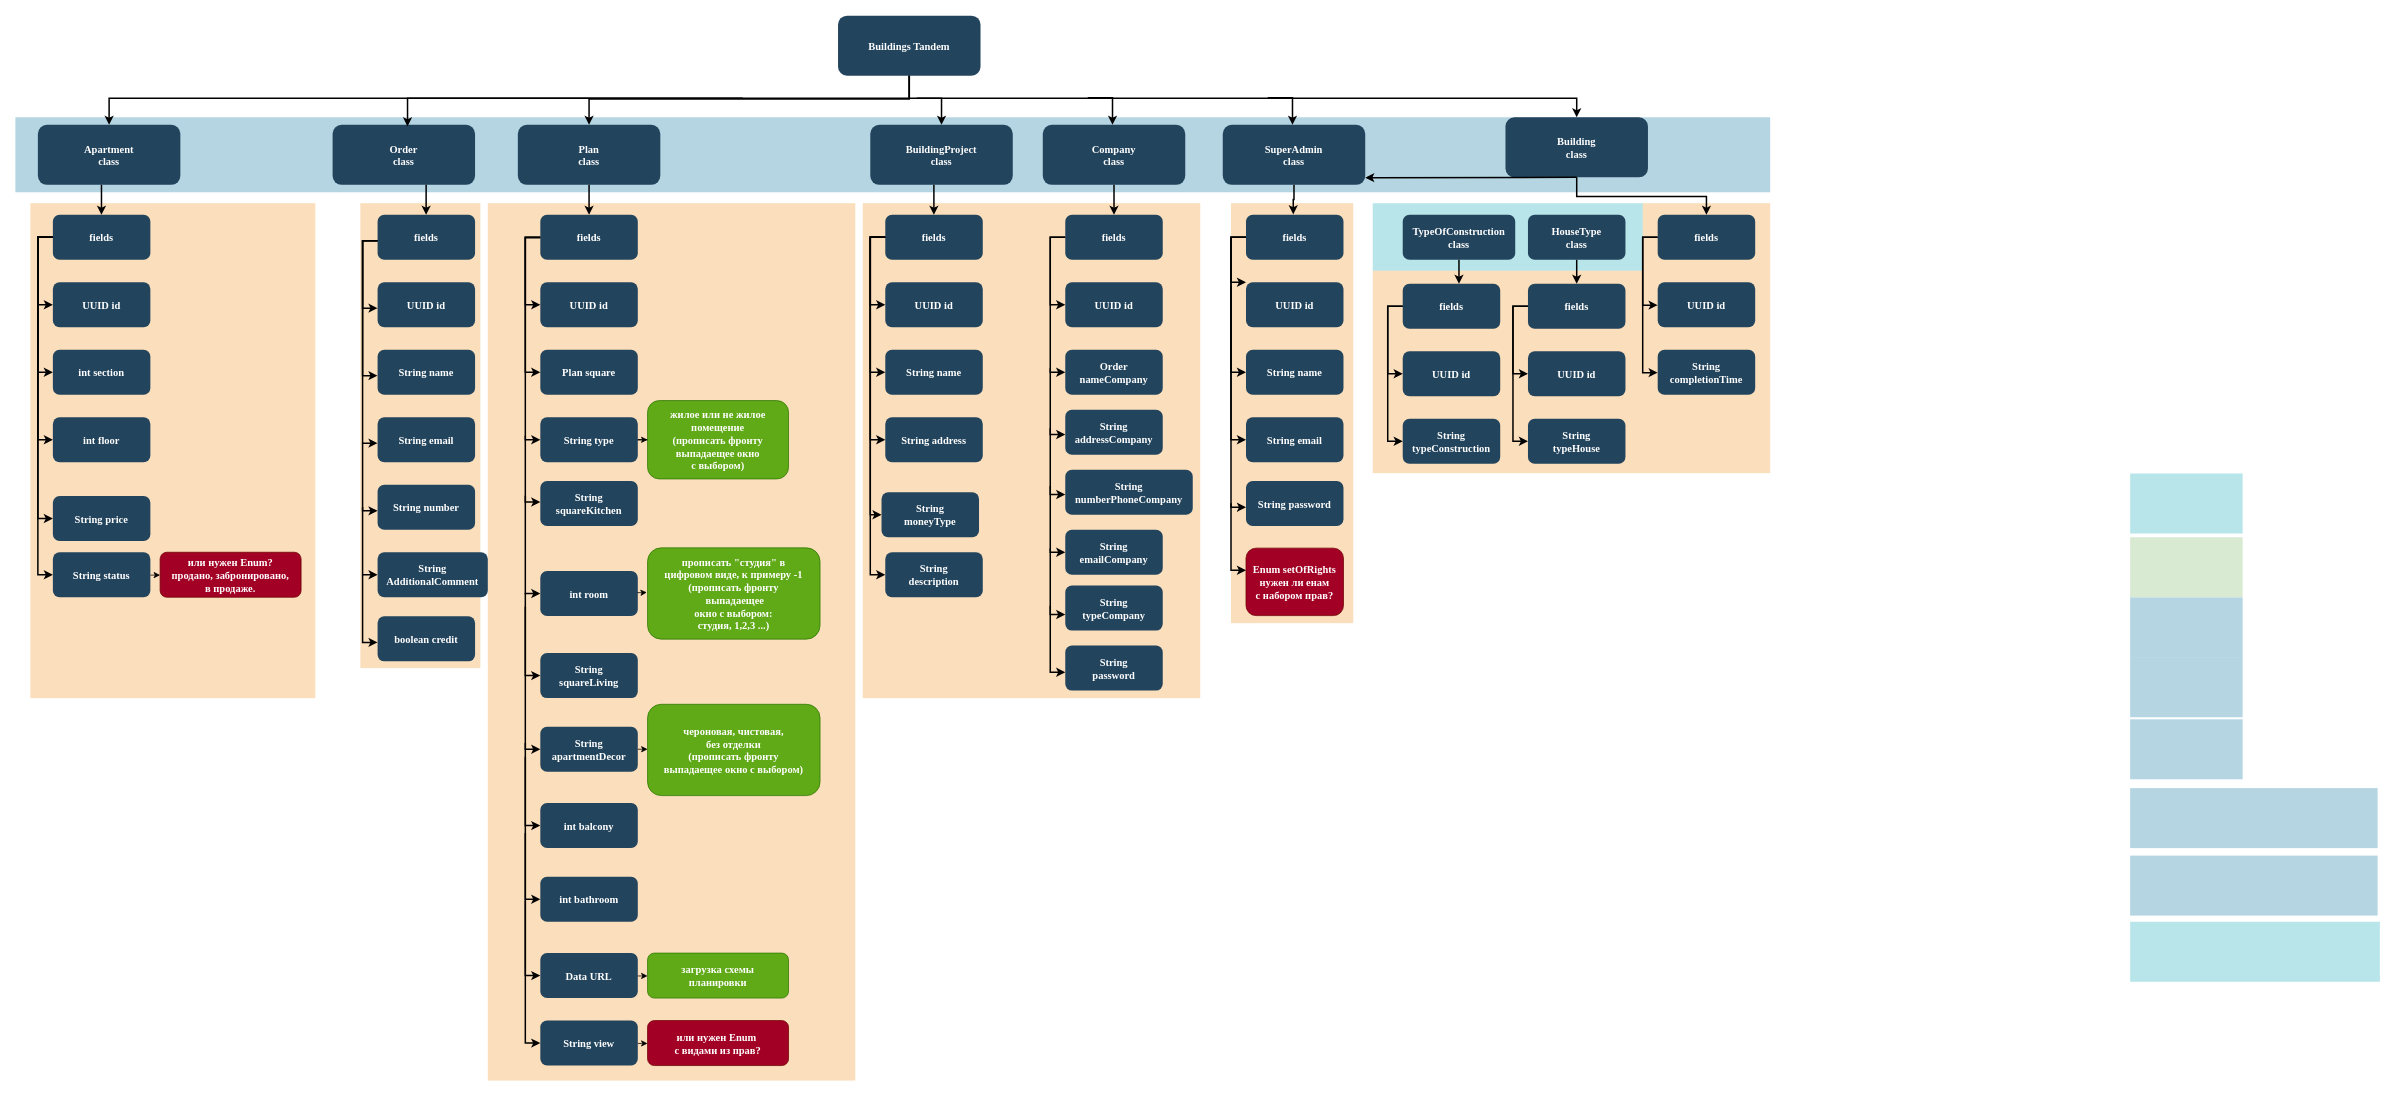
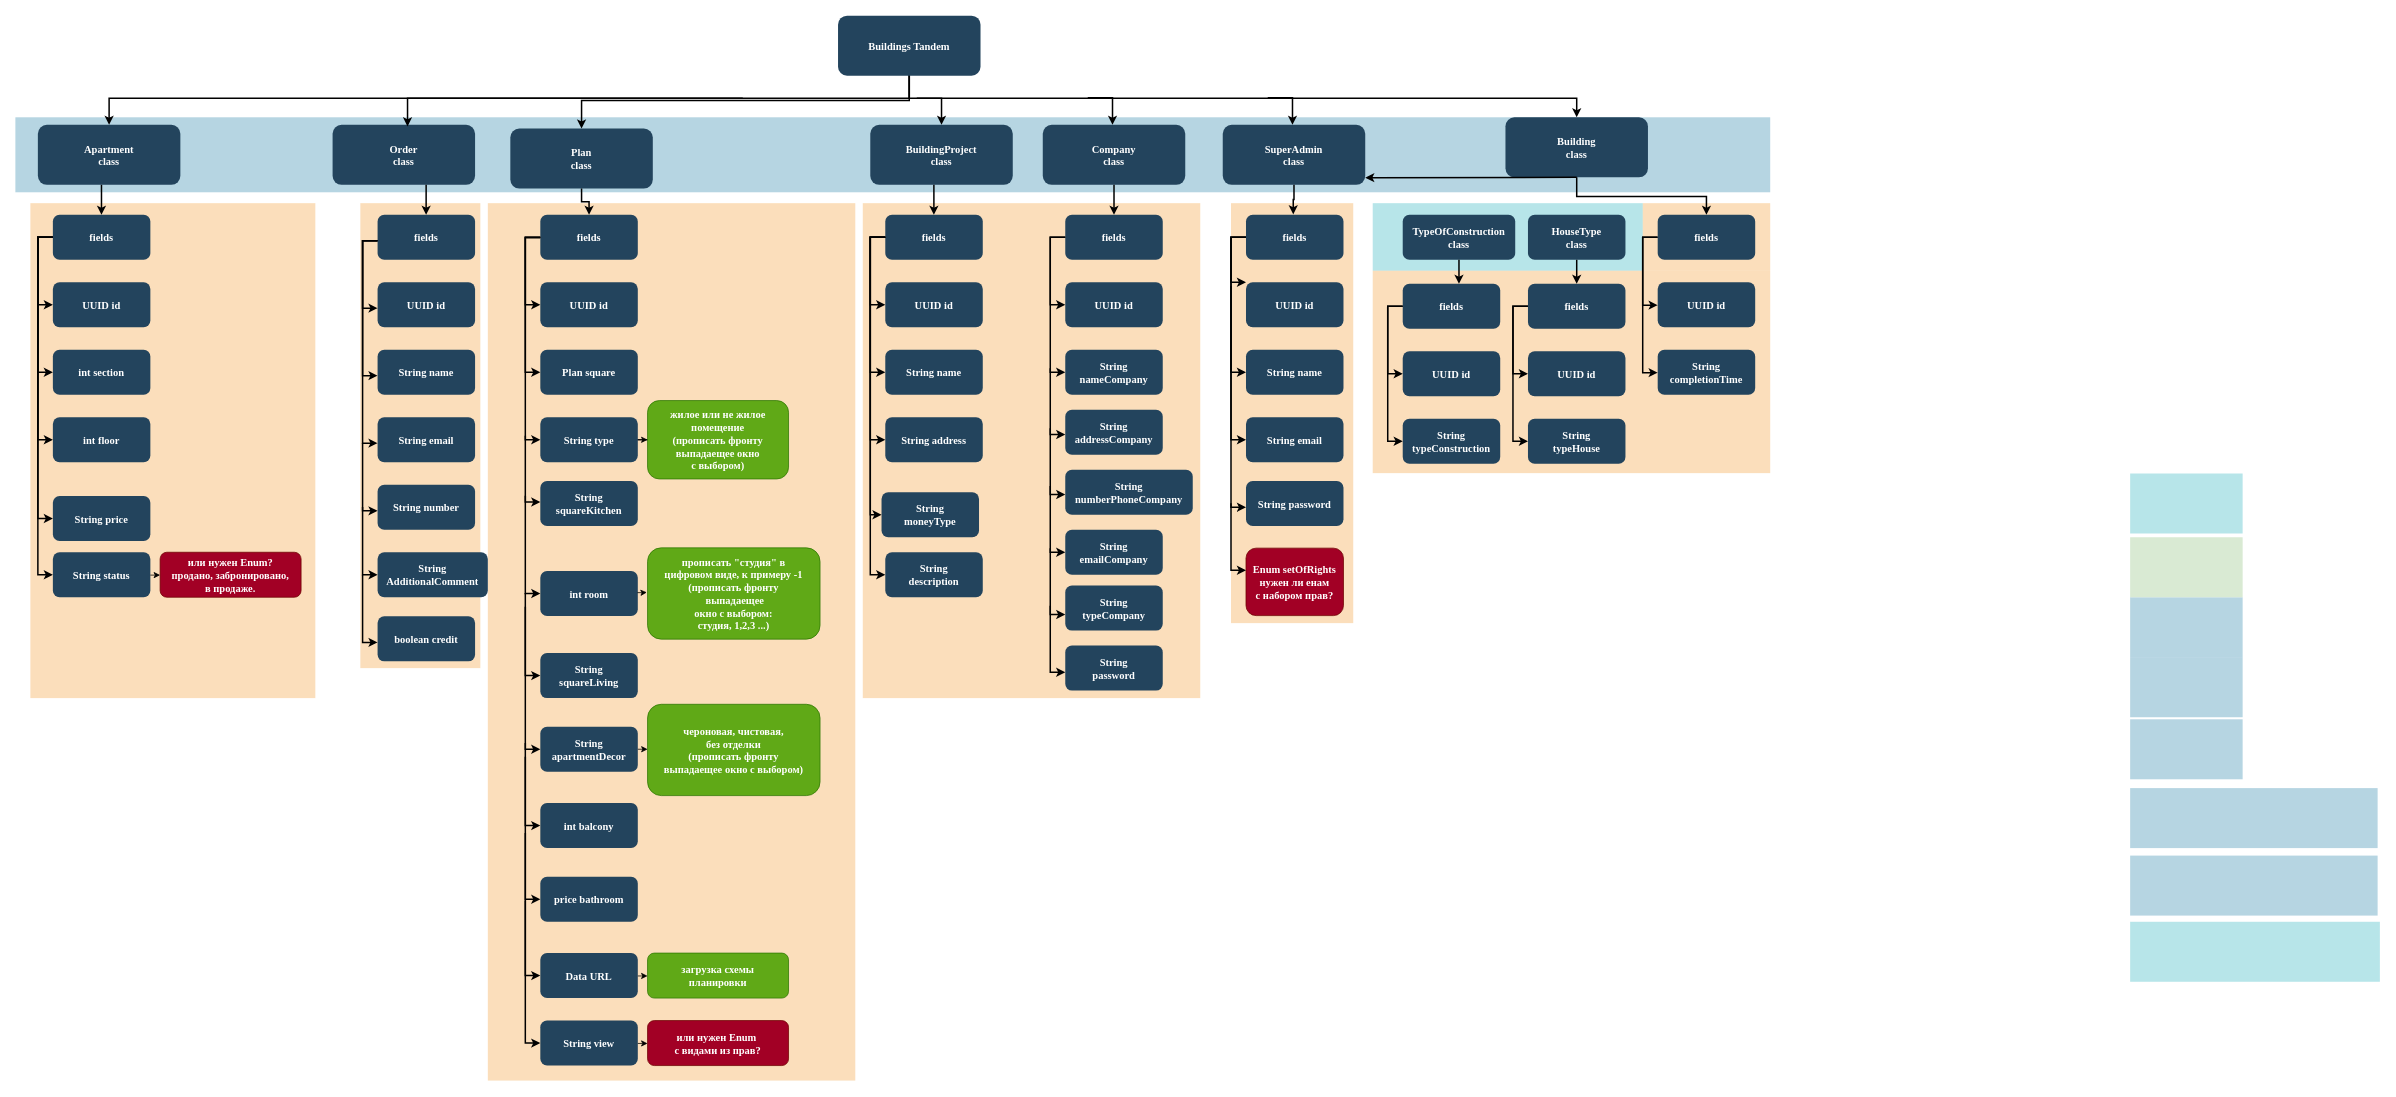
node "Plan class": moved (589, 155) -> (582, 158)
node "Order nameCompany": label "Order nameCompany" -> "String nameCompany"
node "int bathroom": label "int bathroom" -> "price bathroom"
